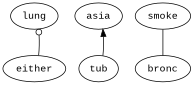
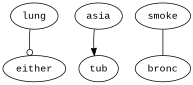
edge "either" -> "lung": reversed
edge "tub" -> "asia": reversed
